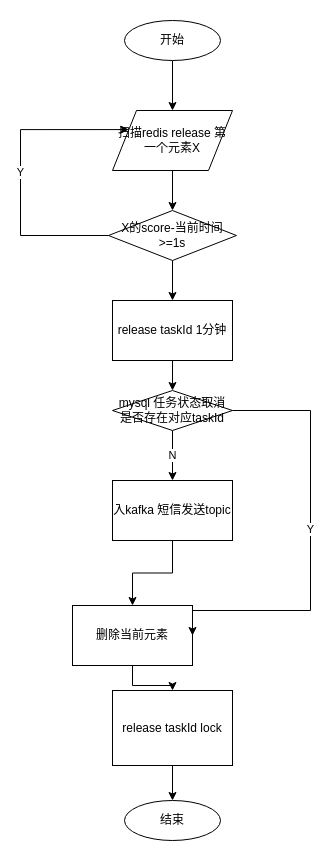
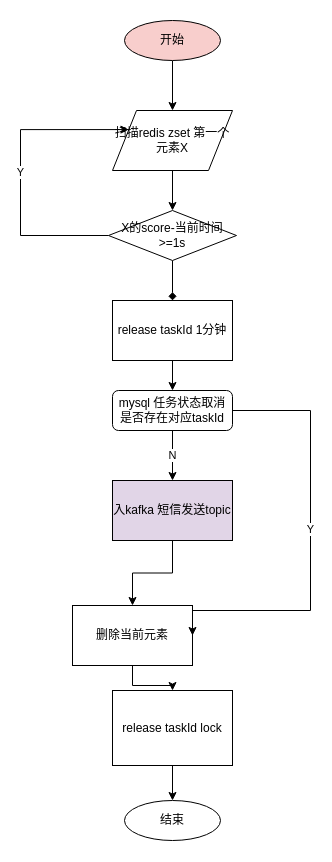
node "开始": fillcolor #ffffff -> #f8cecc
node "扫描redis release 第一个元素X": label "扫描redis release 第一个元素X" -> "扫描redis zset 第一个元素X"
edge "X的score-当前时间>=1s" -> "release taskId 1分钟": arrowhead classic -> diamond
node "mysql 任务状态取消是否存在对应taskId": shape diamond -> rounded rectangle
node "入kafka 短信发送topic": fillcolor #ffffff -> #e1d5e7
